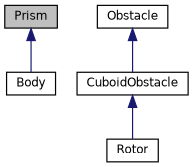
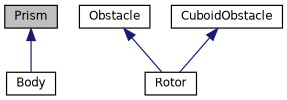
edge "CuboidObstacle" -> "Obstacle": now "Rotor" -> "Obstacle"
